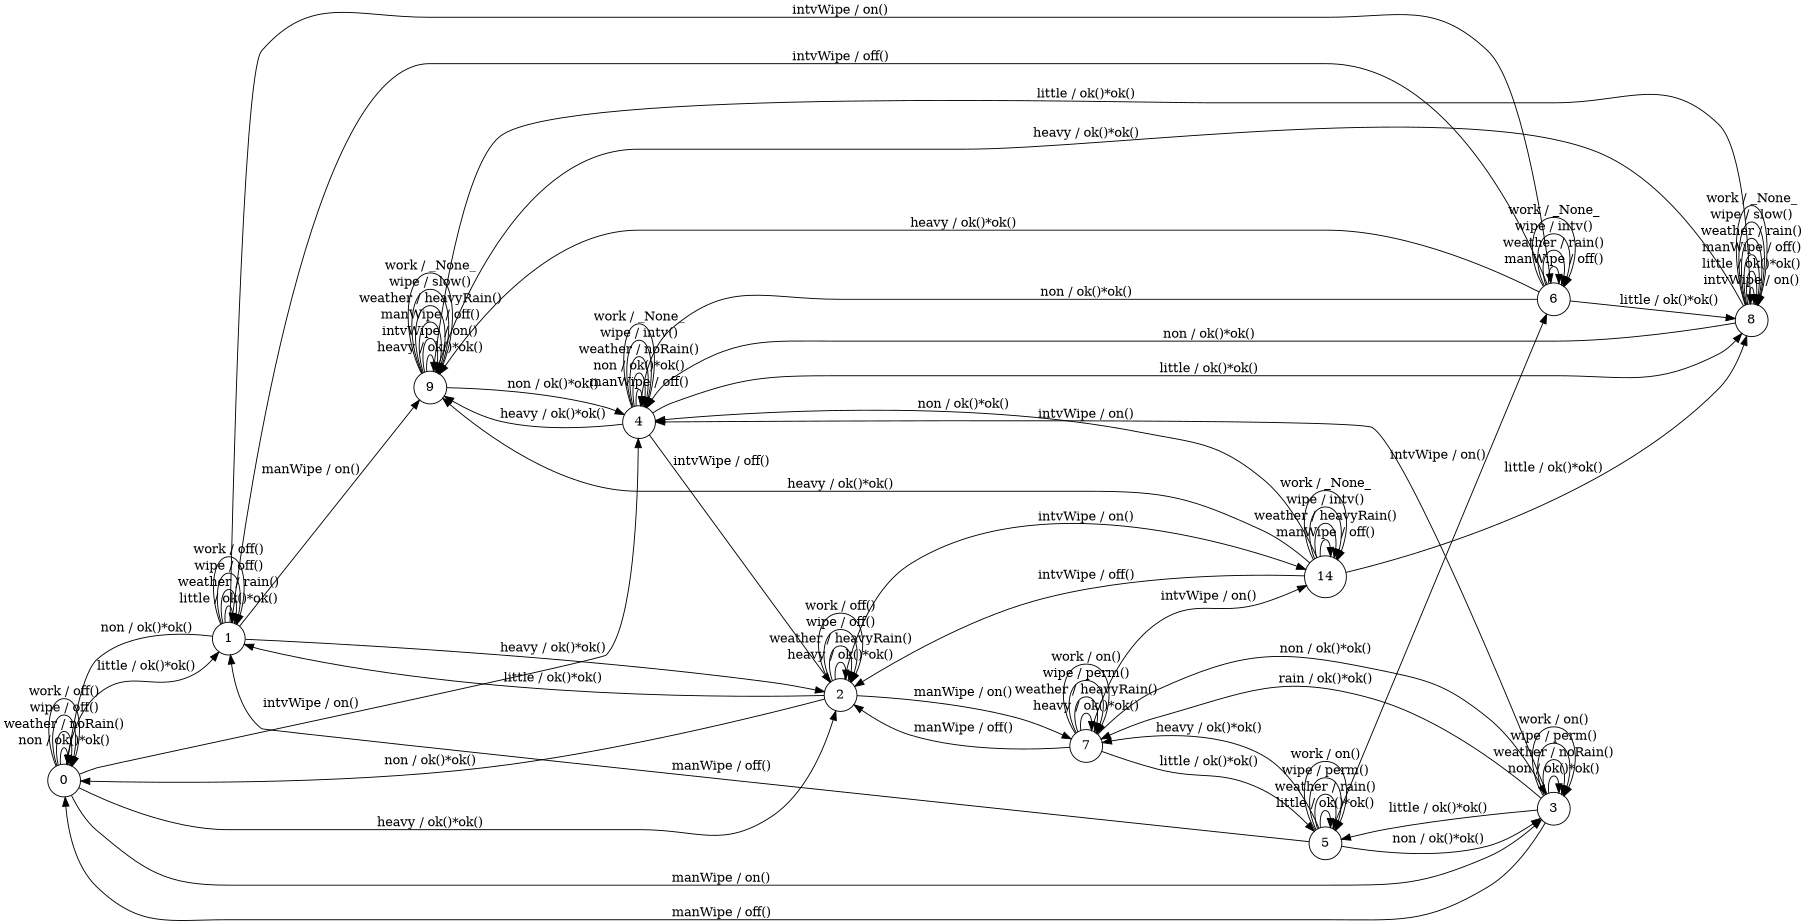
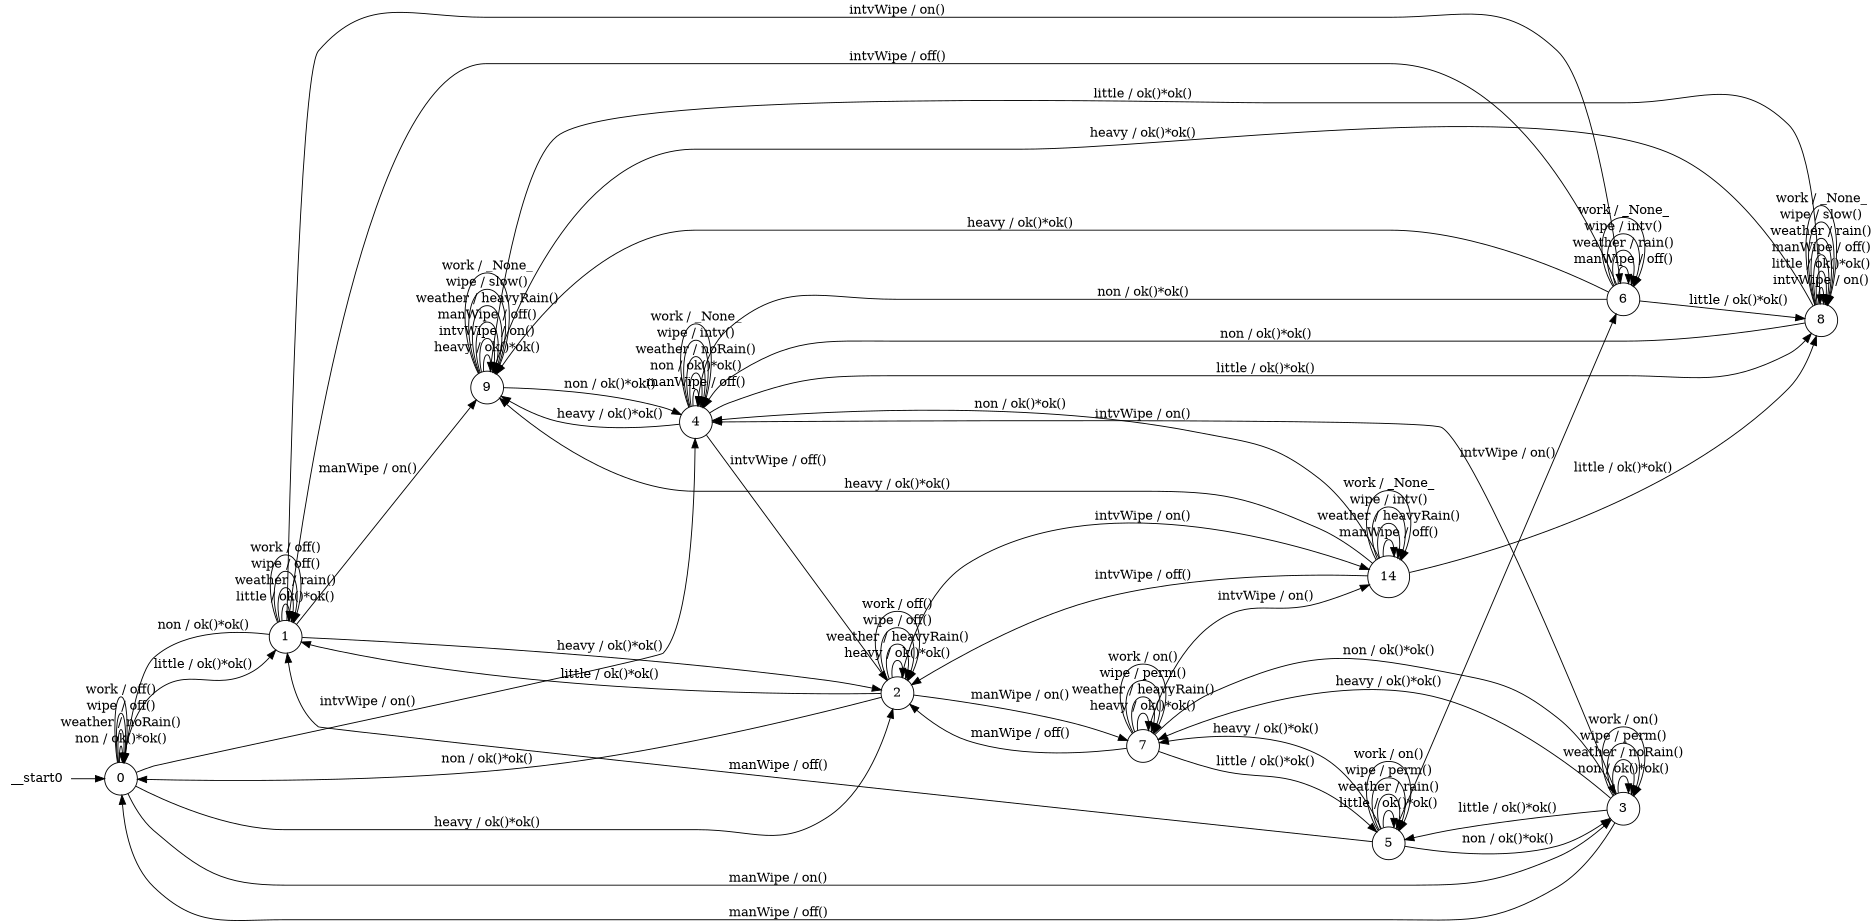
edge "3" -> "7": label "rain / ok()*ok()" -> "heavy / ok()*ok()"
node "__start0": added
